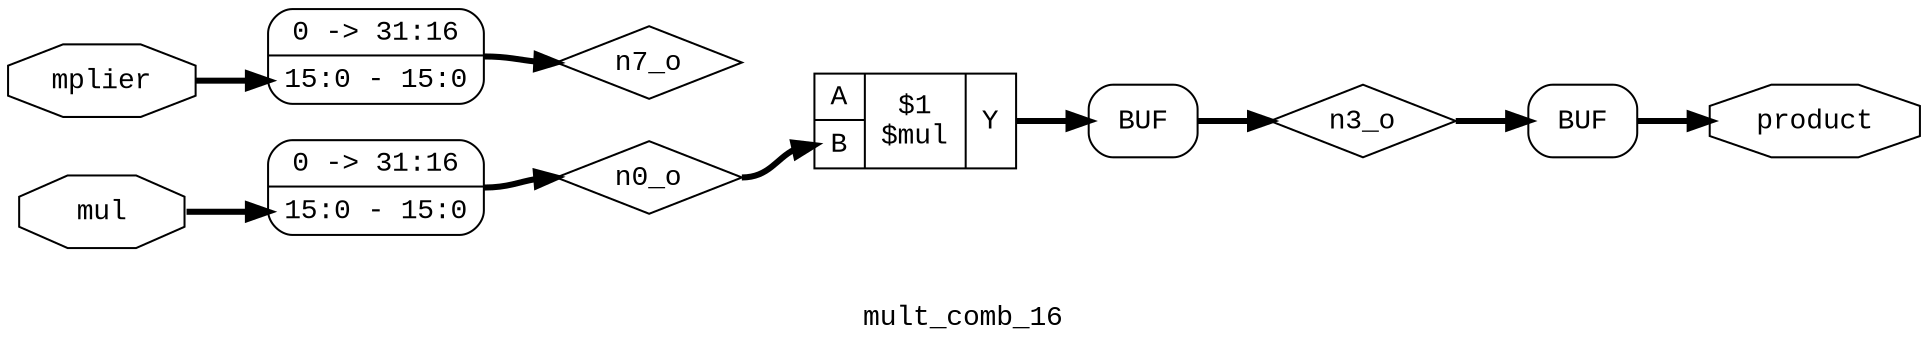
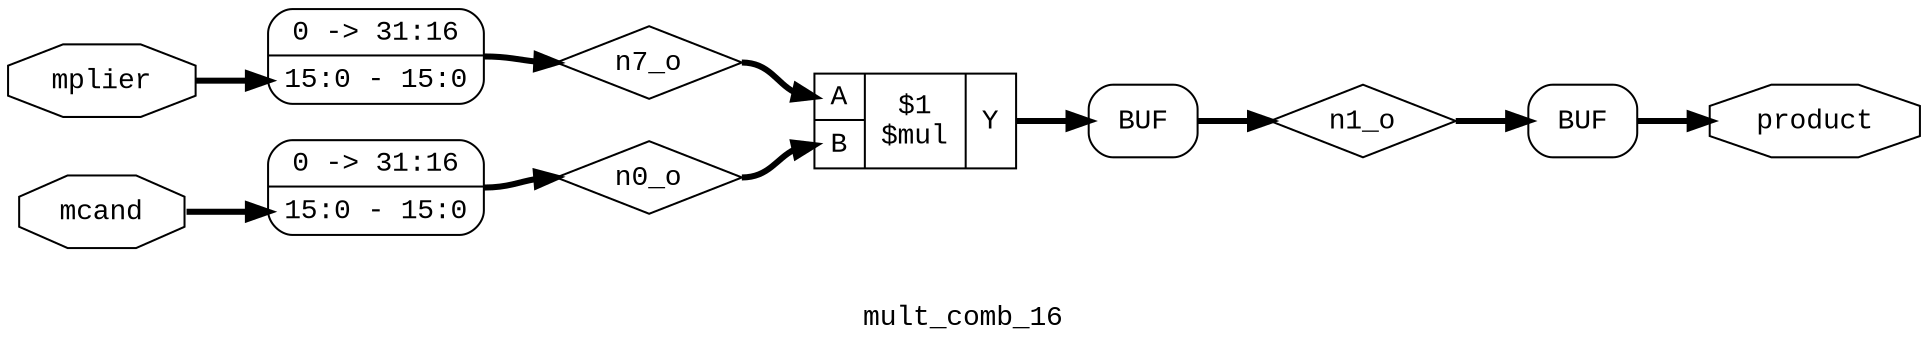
edge "n7_o" -> "A": added
node "n3_o": label "n3_o" -> "n1_o"
node "mul": label "mul" -> "mcand"
